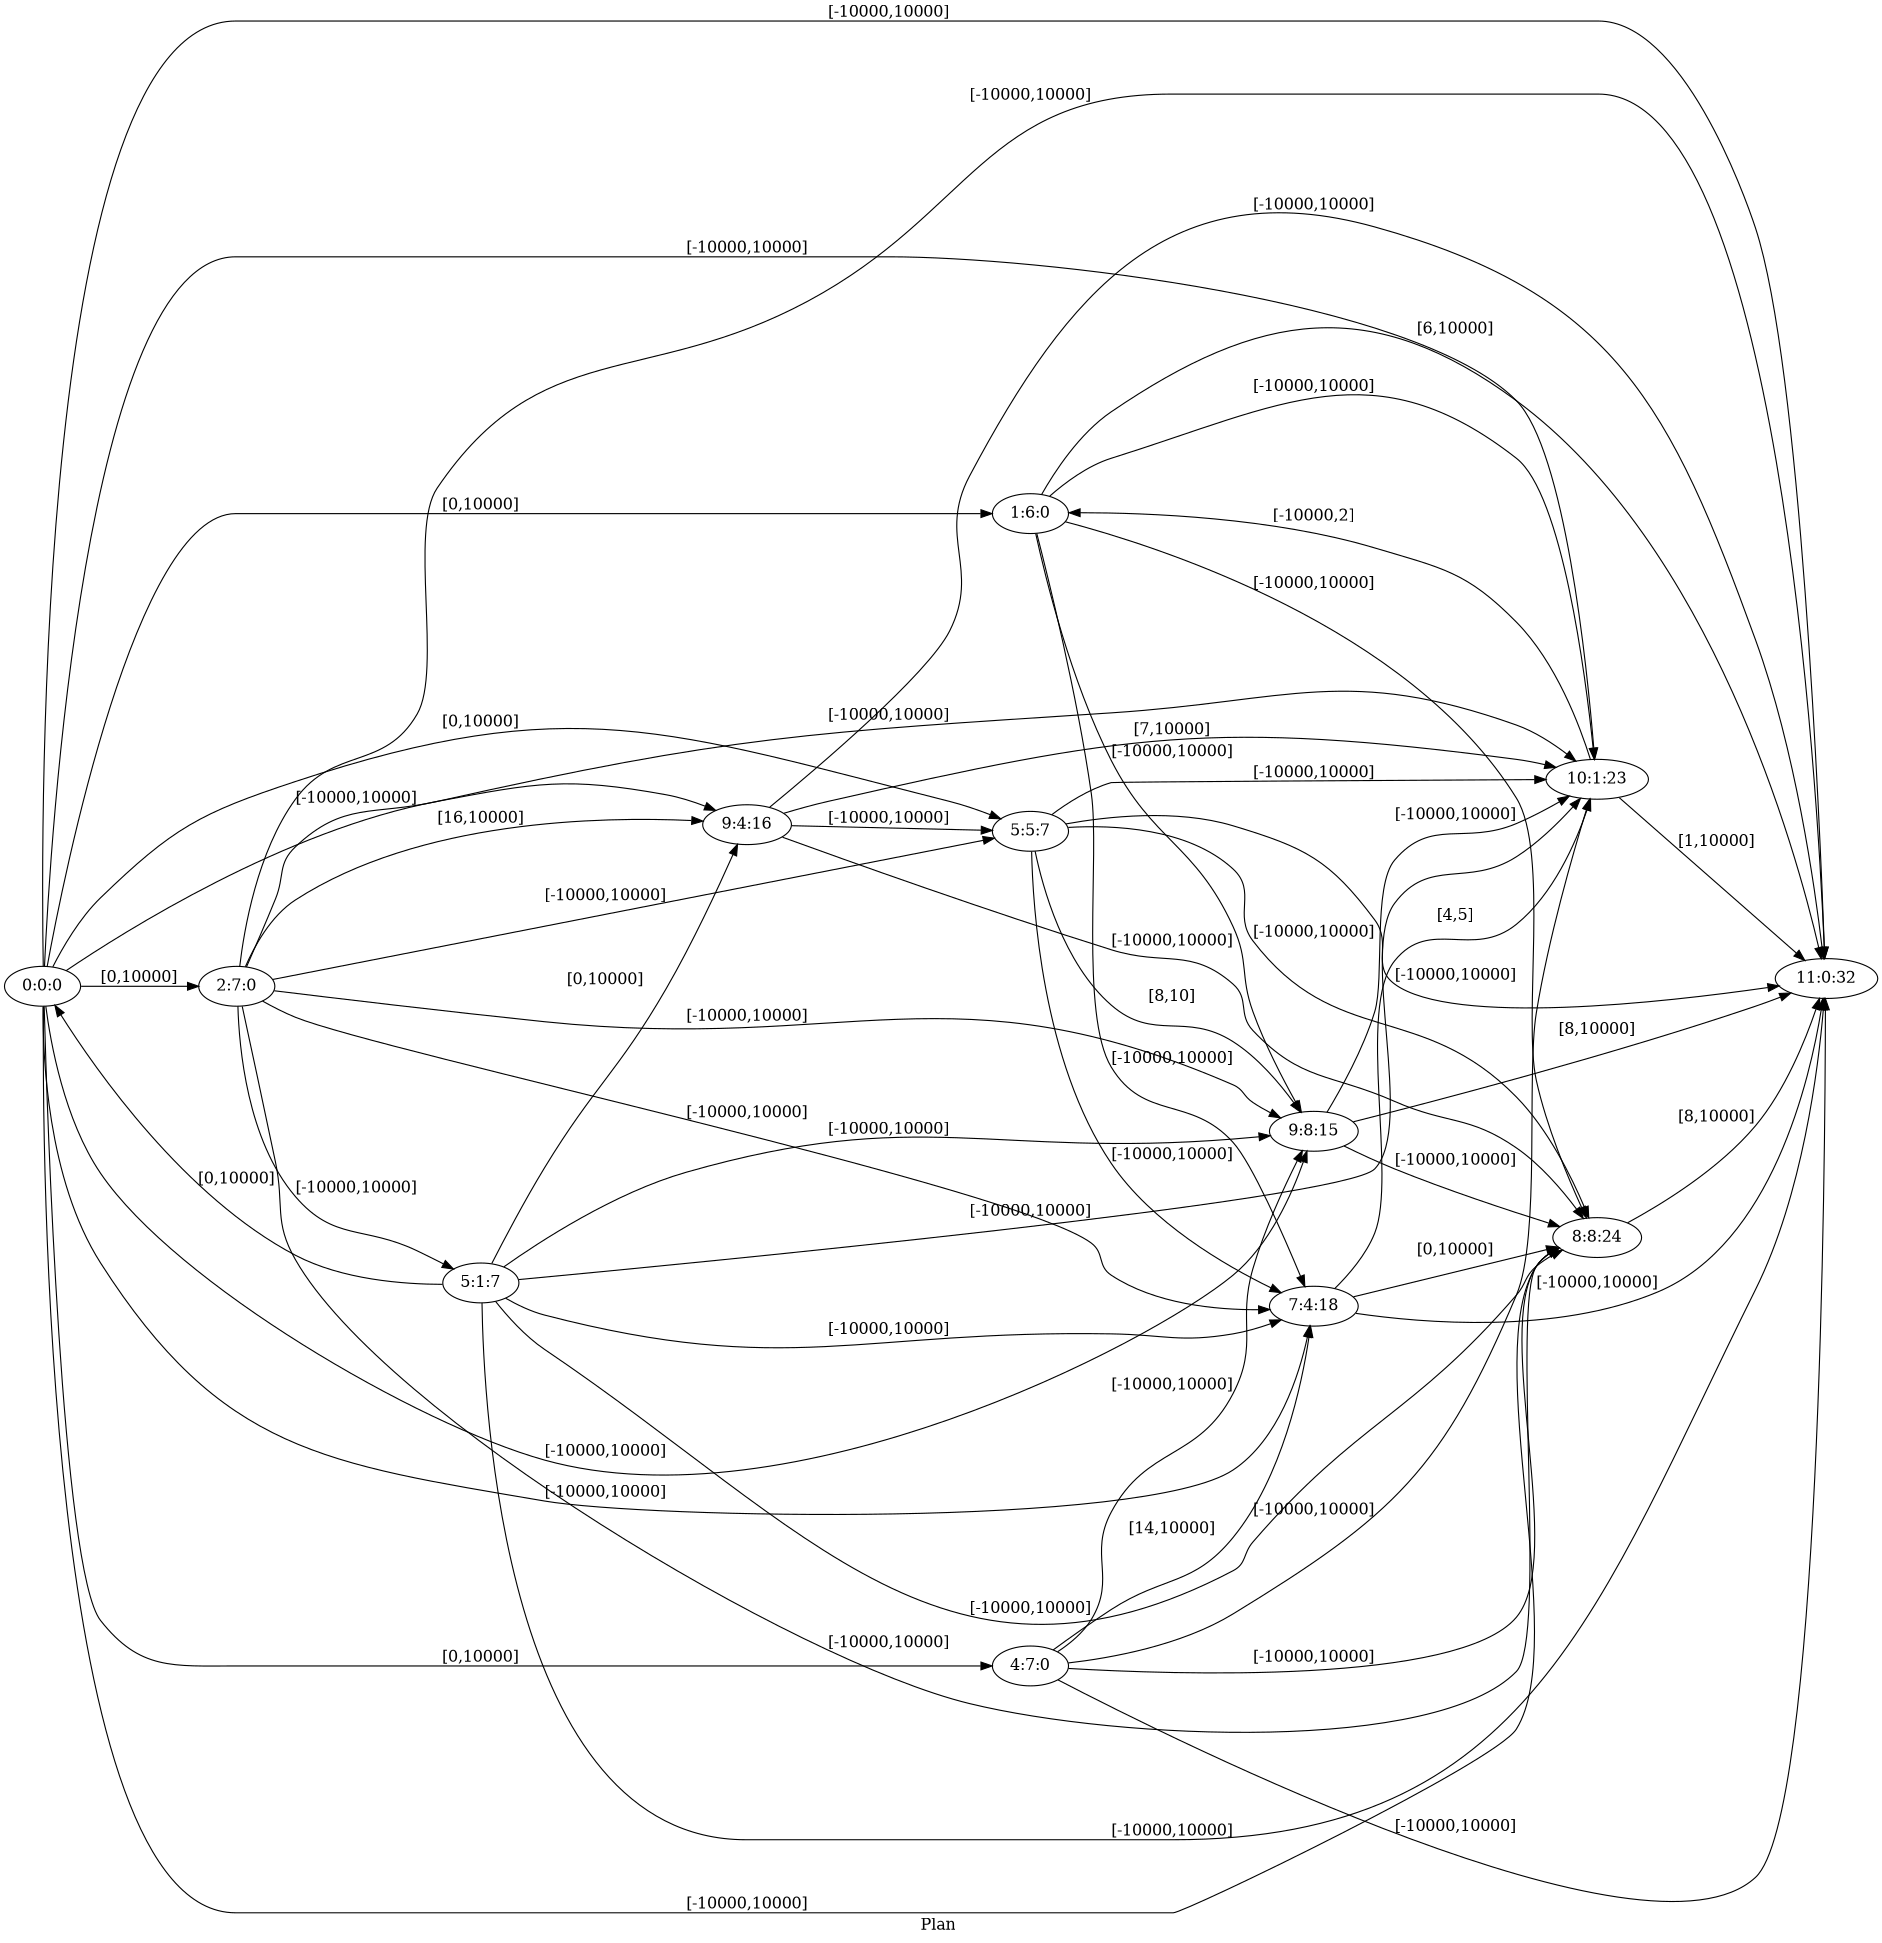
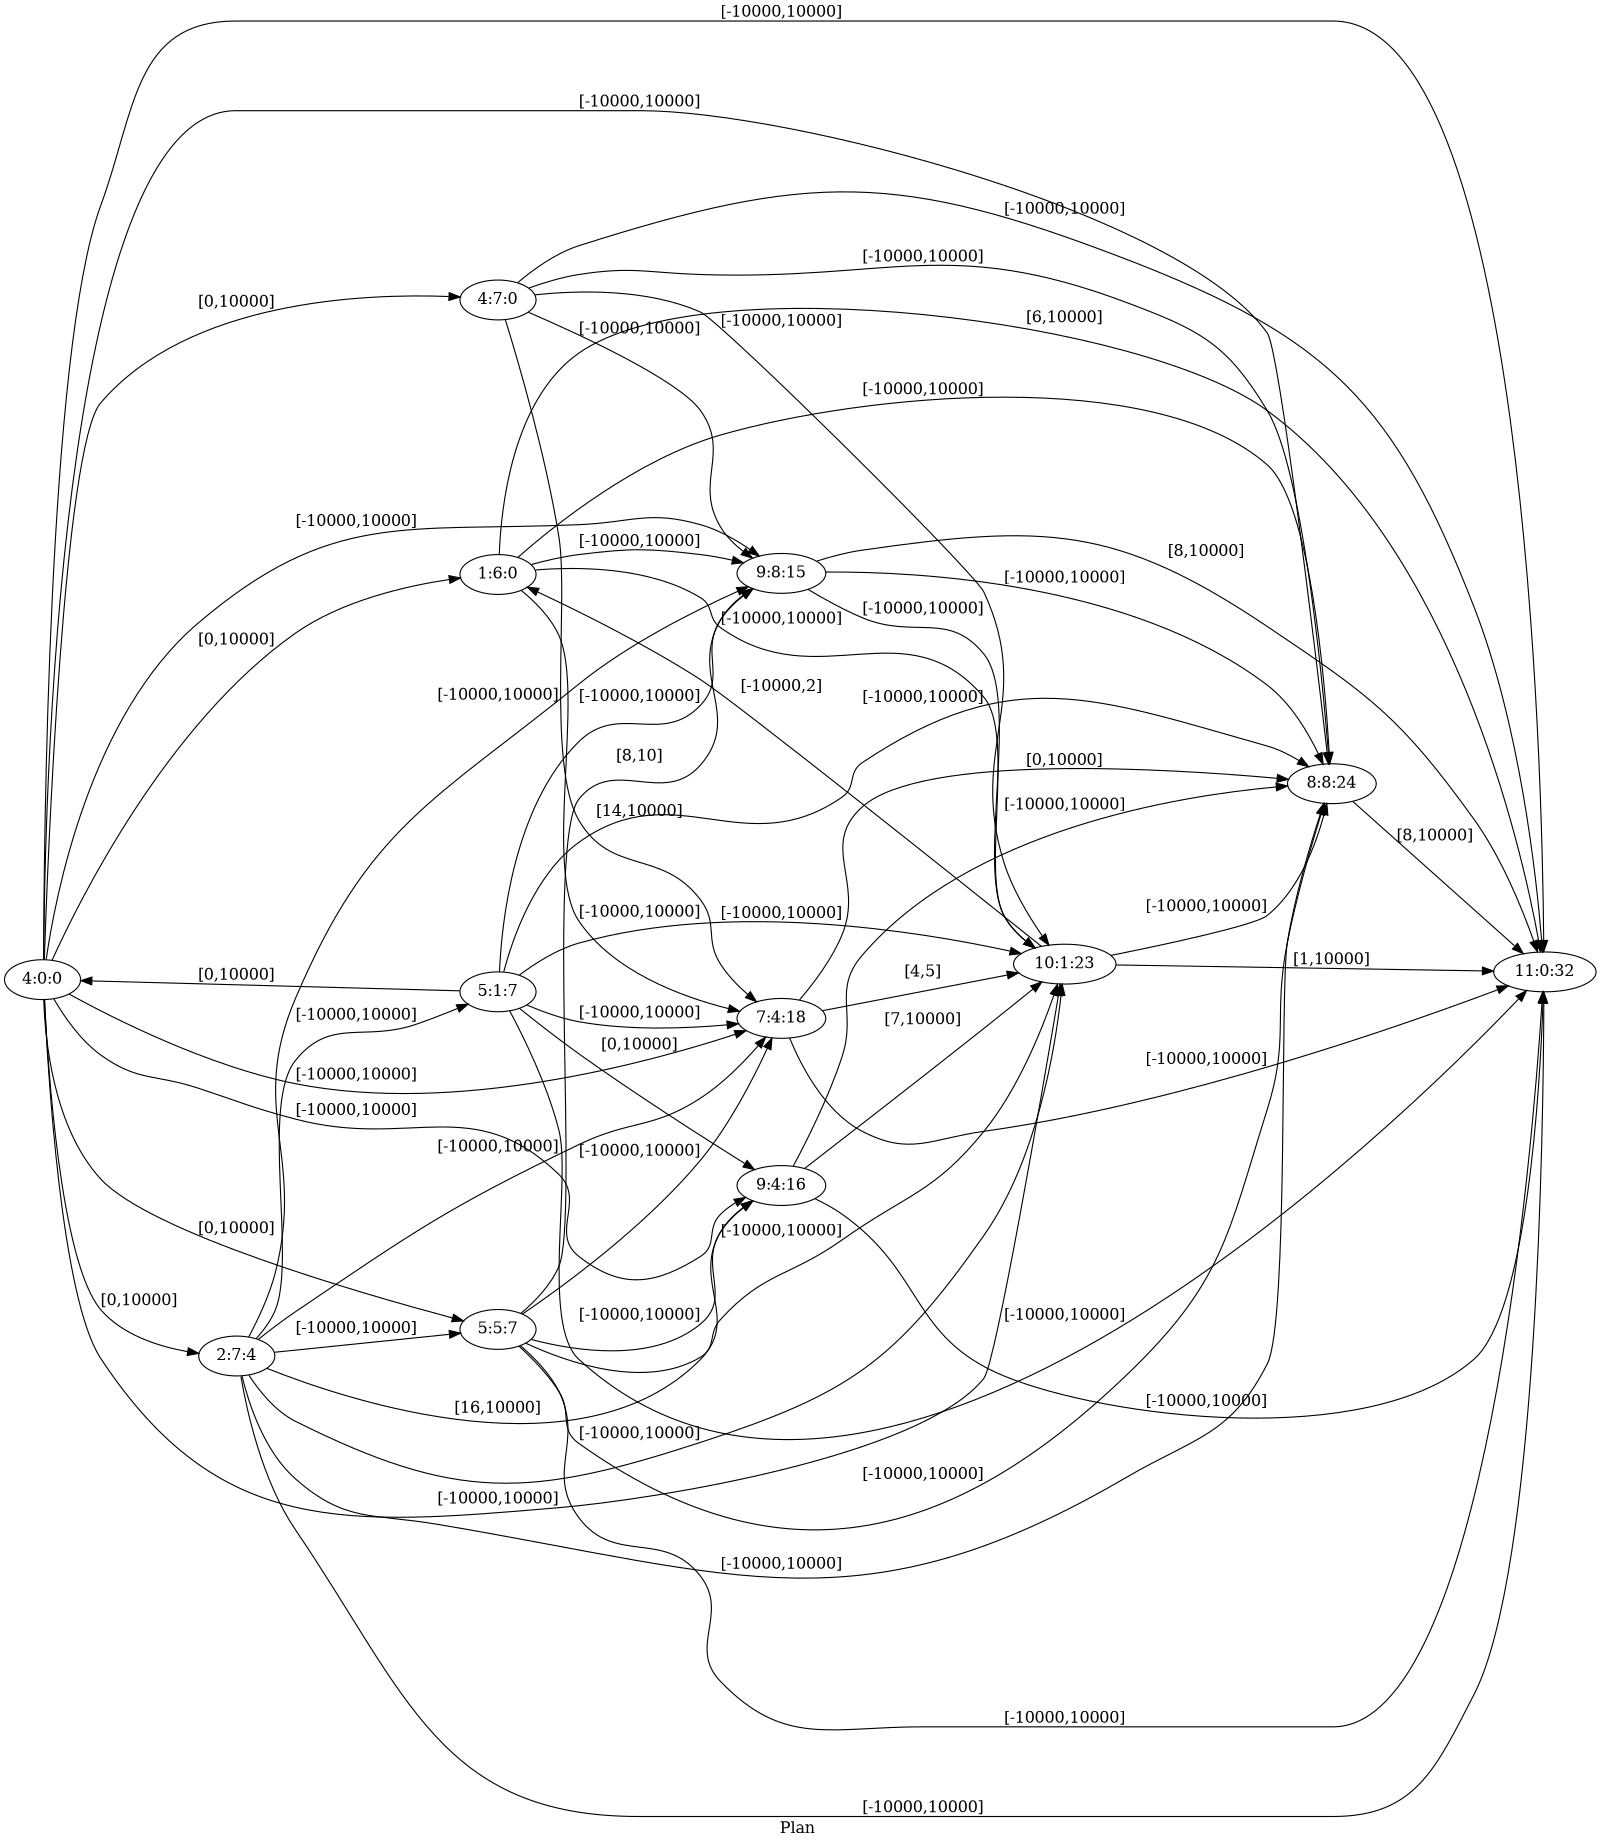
edge "9:4:16" -> "5:5:7": reversed
edge "10:1:23" -> "8:8:24": added, label "[-10000,10000]"
node "0:0:0": label "0:0:0" -> "4:0:0"
node "2:7:0": label "2:7:0" -> "2:7:4"
